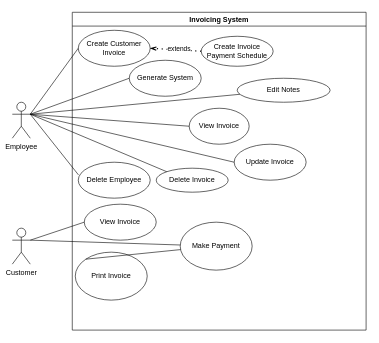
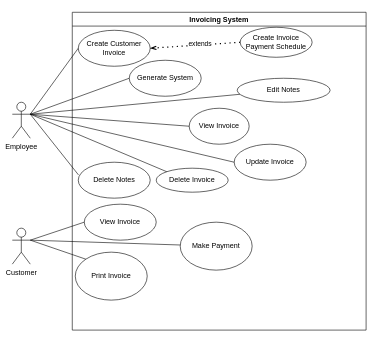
node "Create Invoice Payment Schedule": moved (237, 51) -> (276, 42)
node "Delete Employee": label "Delete Employee" -> "Delete Notes"
edge "Make Payment" -- "Print Invoice": now "Customer" -- "Print Invoice"
